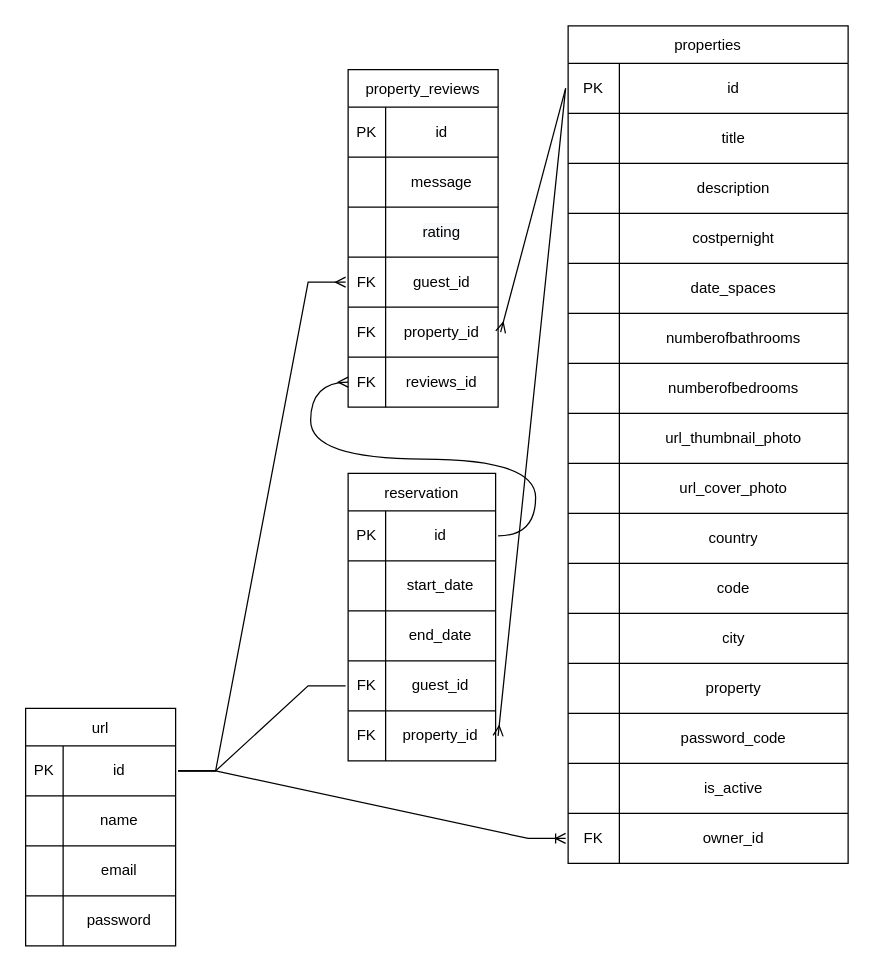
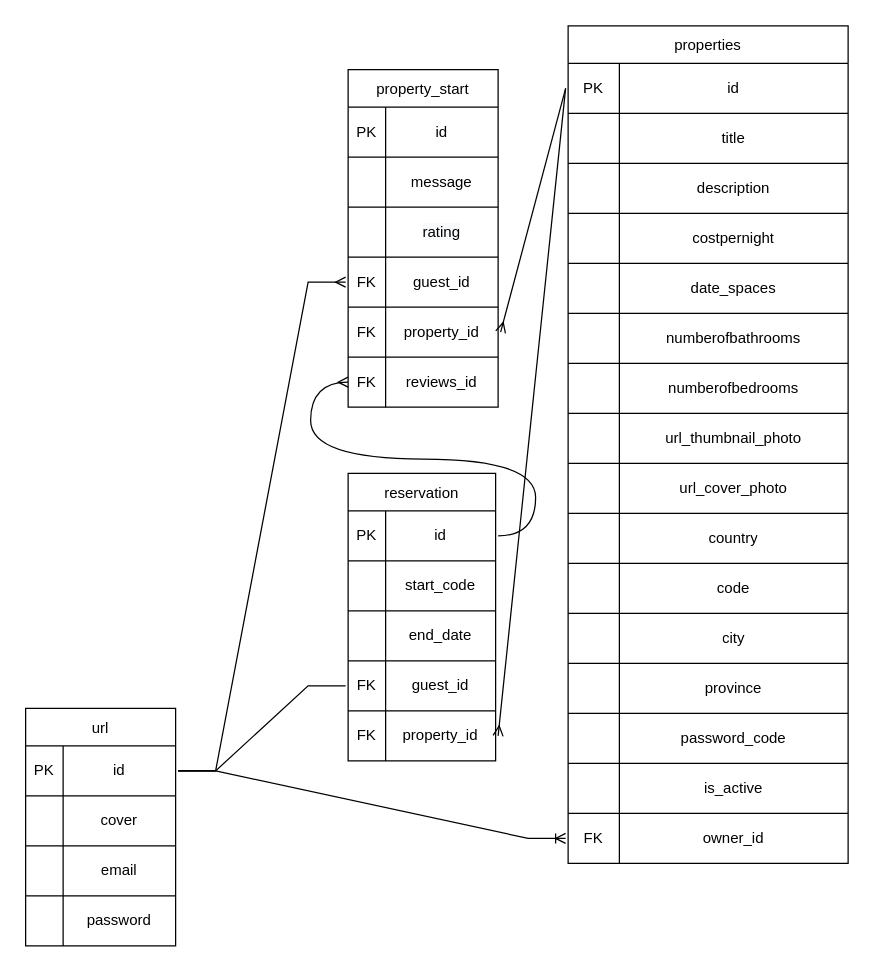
node "property_reviews": label "property_reviews" -> "property_start"
node "start_date": label "start_date" -> "start_code"
node "property": label "property" -> "province"
node "name": label "name" -> "cover"
